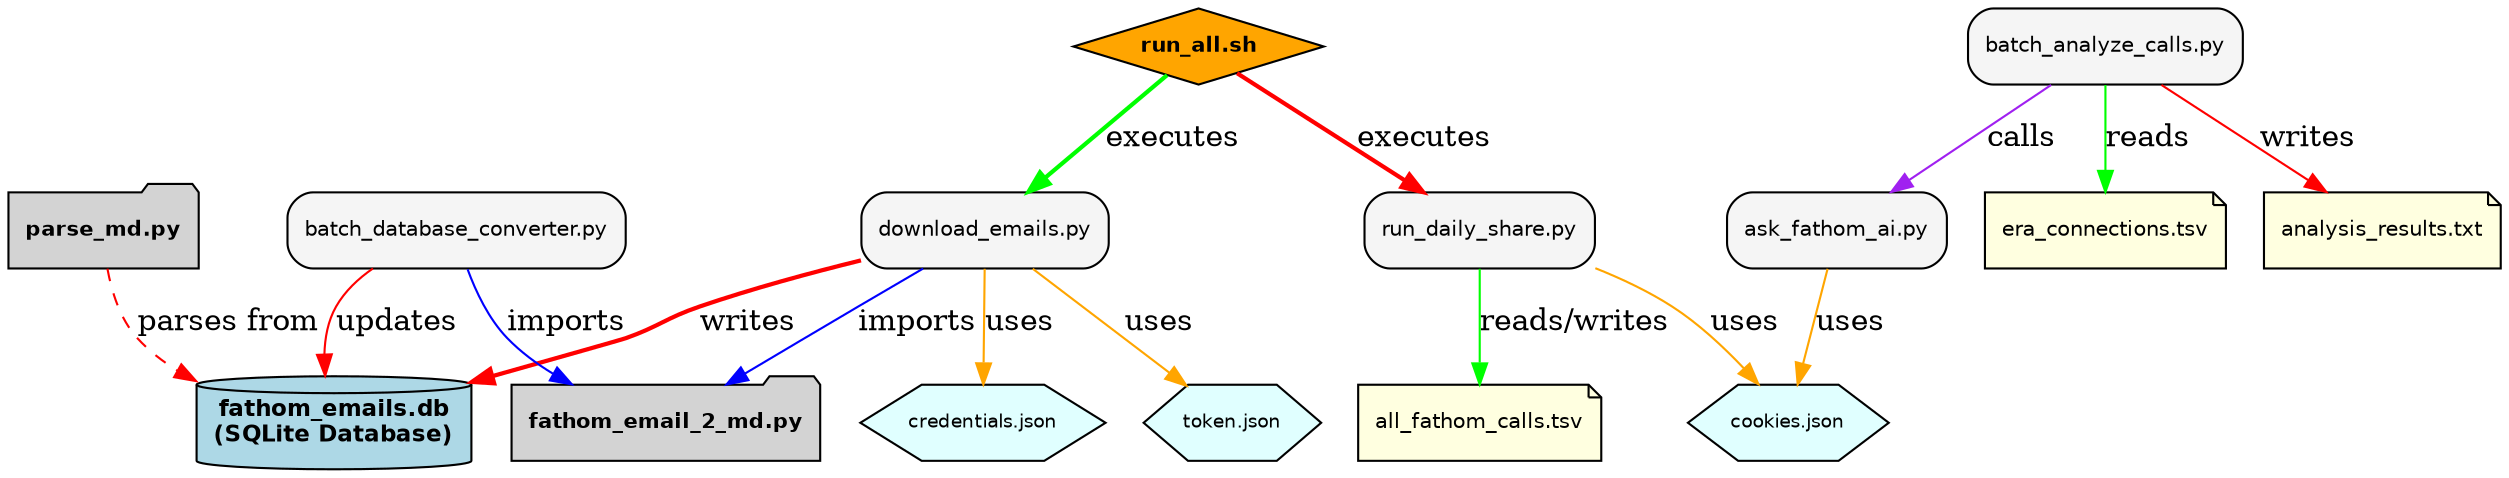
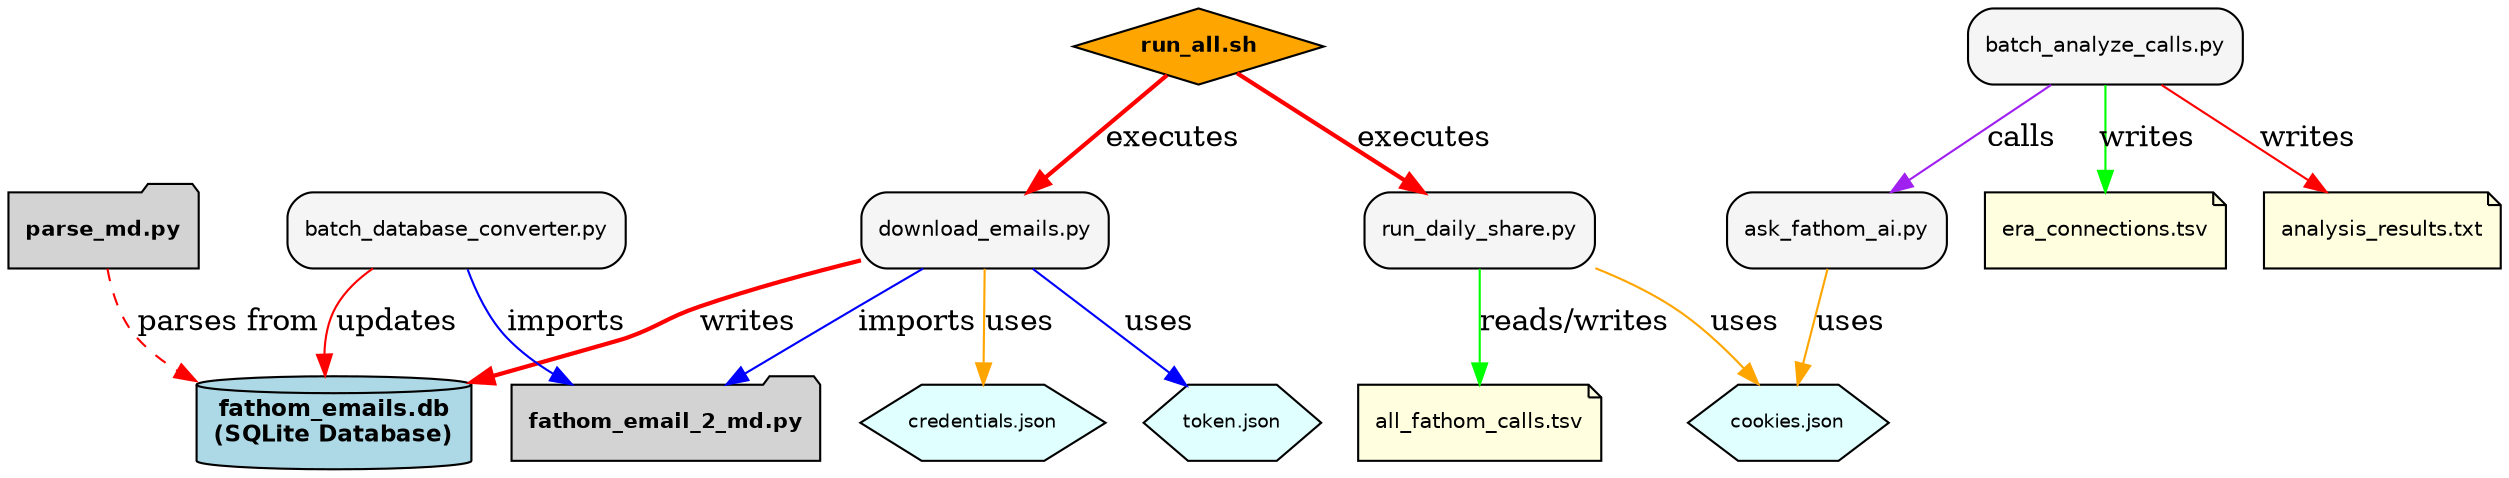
edge "run_all.sh" -> "download_emails.py": color green -> red
edge "batch_analyze_calls.py" -> "era_connections.tsv": label "reads" -> "writes"
edge "download_emails.py" -> "token.json": color orange -> blue
